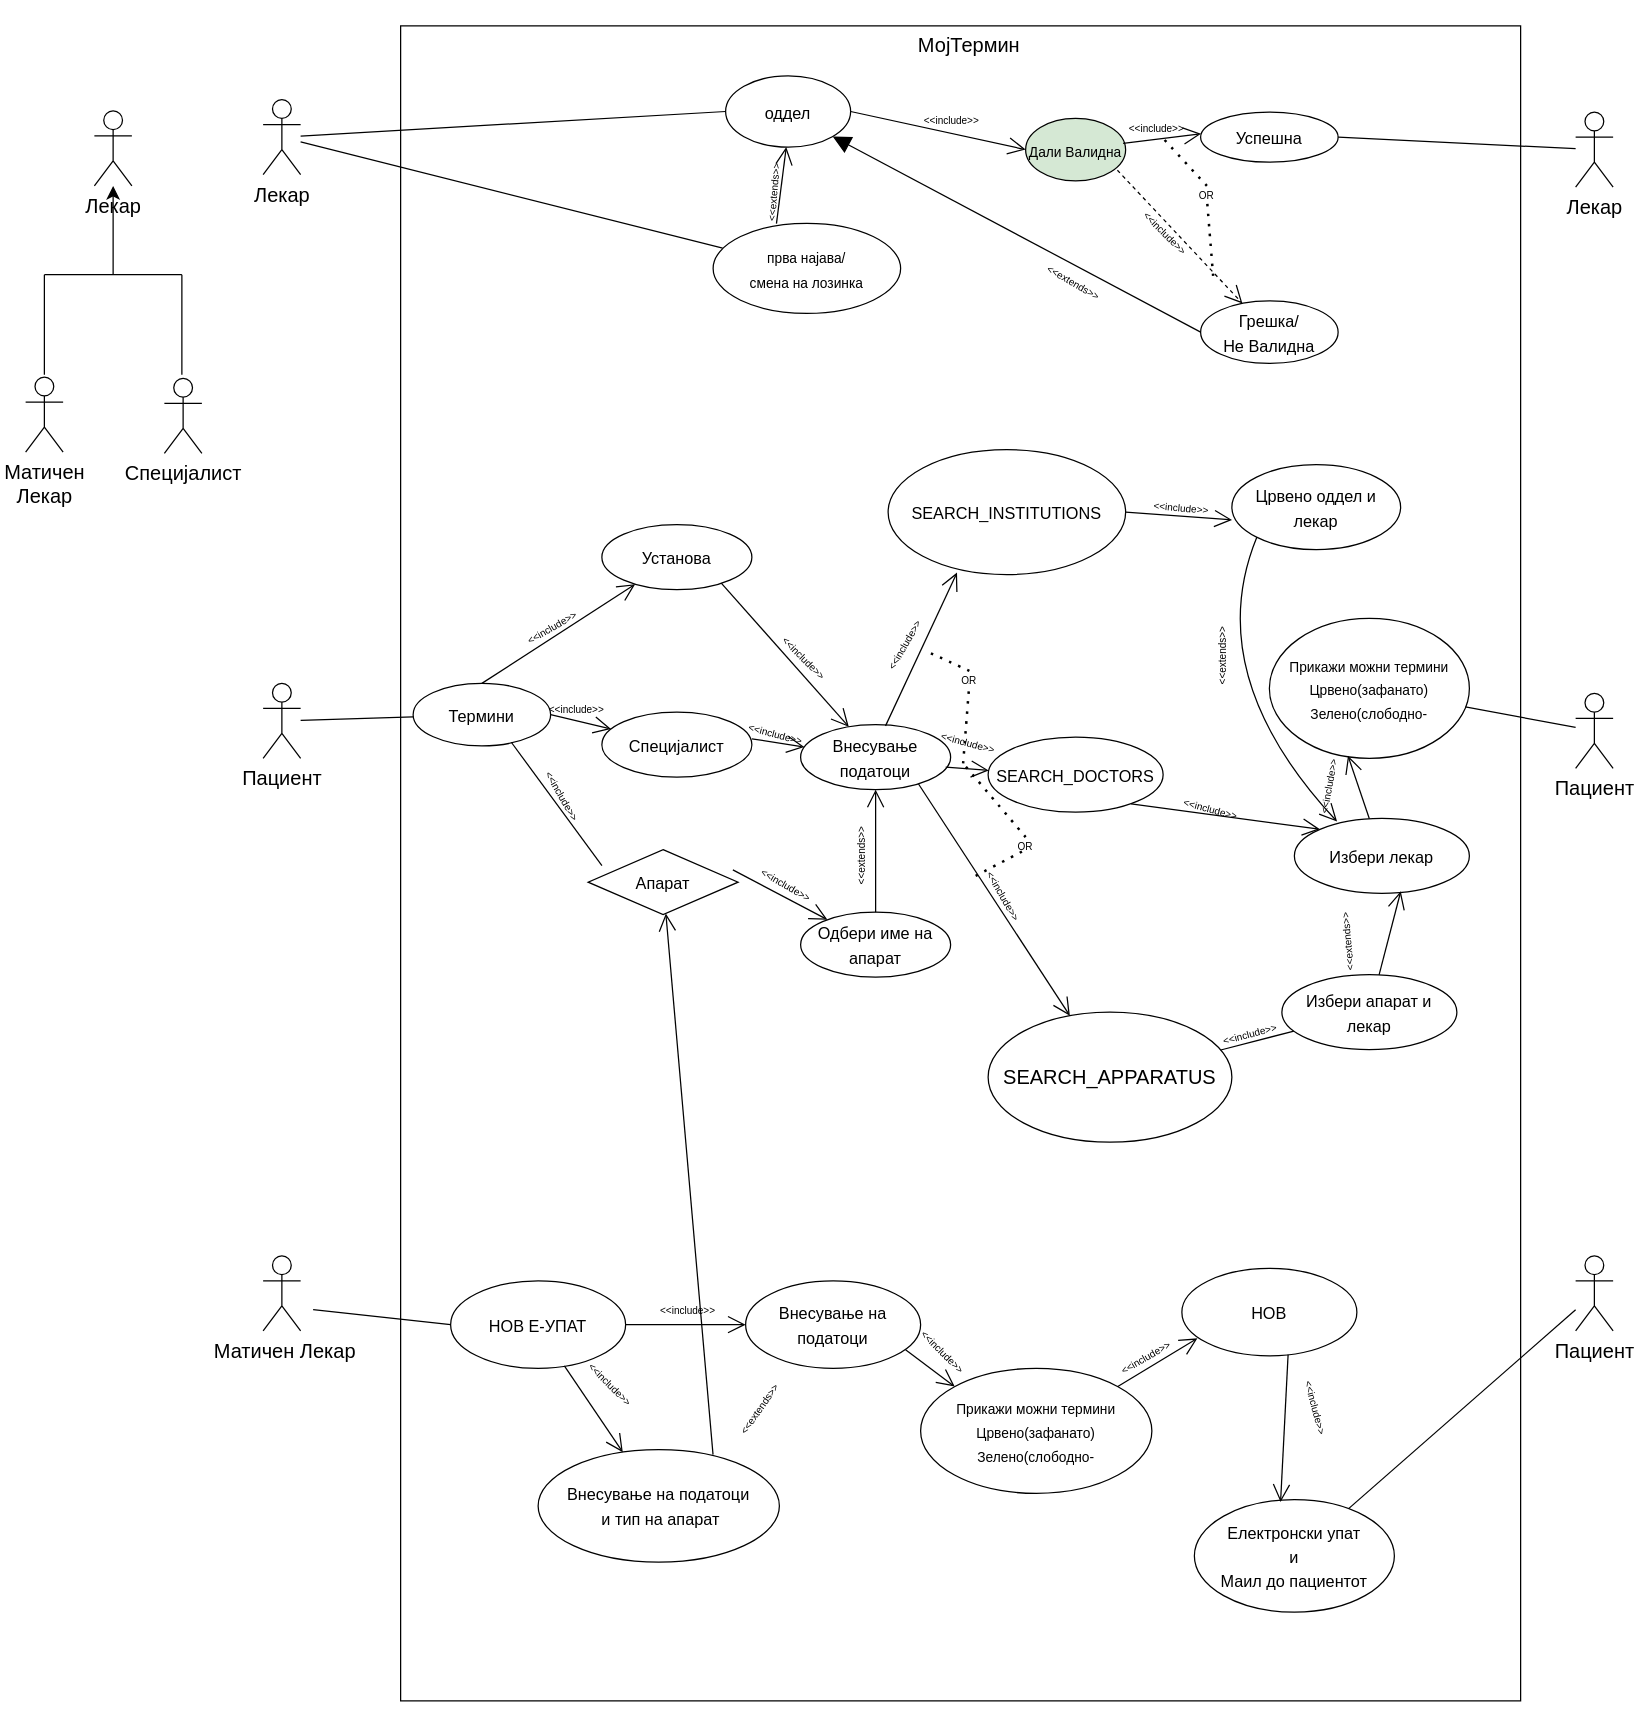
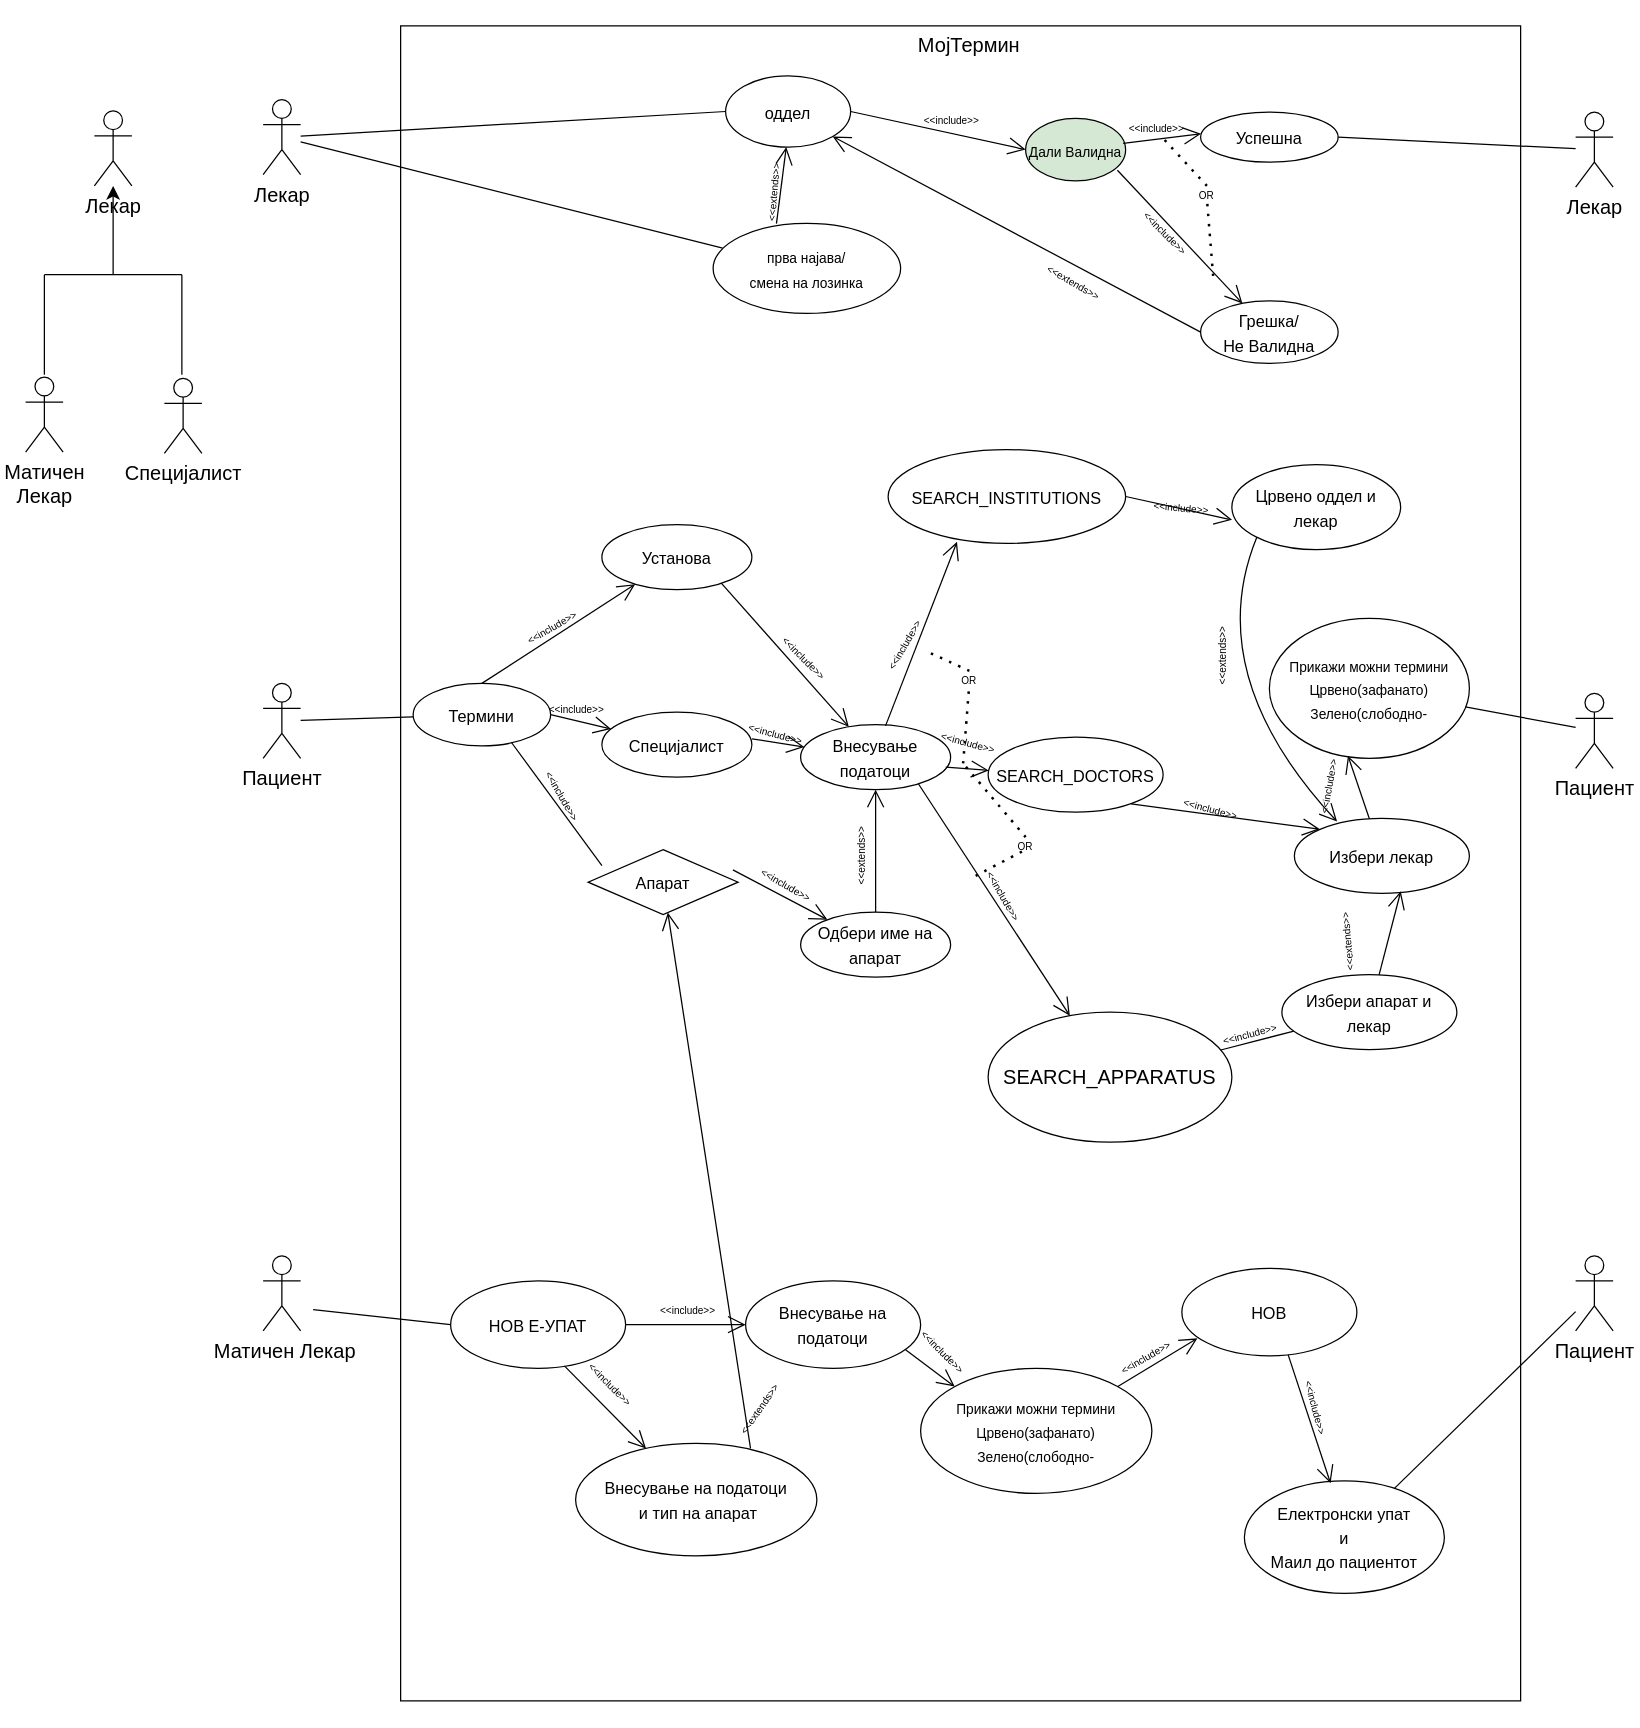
edge "Грешка/ Не Валидна" -> "оддел": arrowhead block -> open
edge "Дали Валидна" -> "Грешка/ Не Валидна": style dashed -> solid
node "SEARCH_INSTITUTIONS": size 238x125 -> 238x94
node "Внесување на податоци и тип на апарат": moved (659, 1506) -> (696, 1499)
node "Електронски упат и Маил до пациентот": moved (1294, 1556) -> (1344, 1537)
